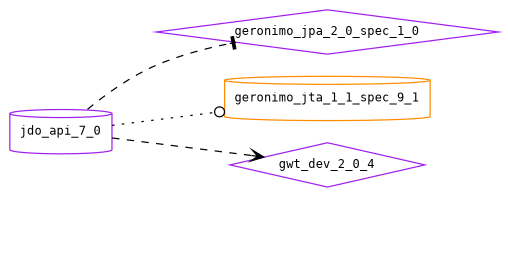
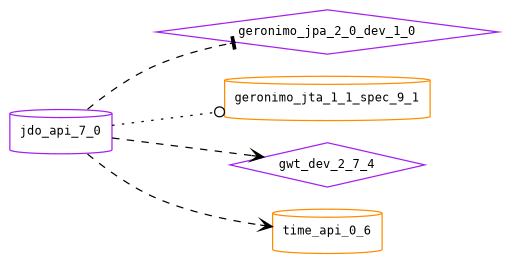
node "geronimo_jpa_2_0_spec_1_0": label "geronimo_jpa_2_0_spec_1_0" -> "geronimo_jpa_2_0_dev_1_0"
node "gwt_dev_2_0_4": label "gwt_dev_2_0_4" -> "gwt_dev_2_7_4"
node "time_api_0_6": added
